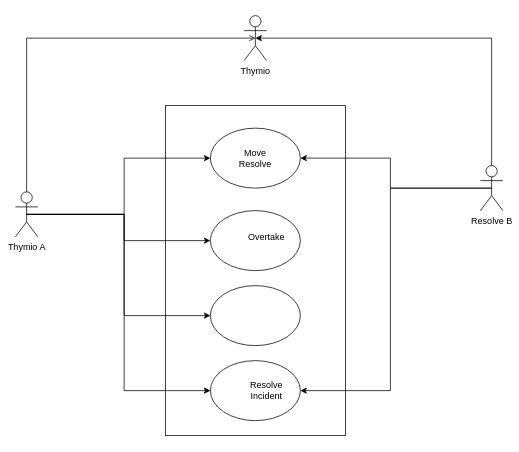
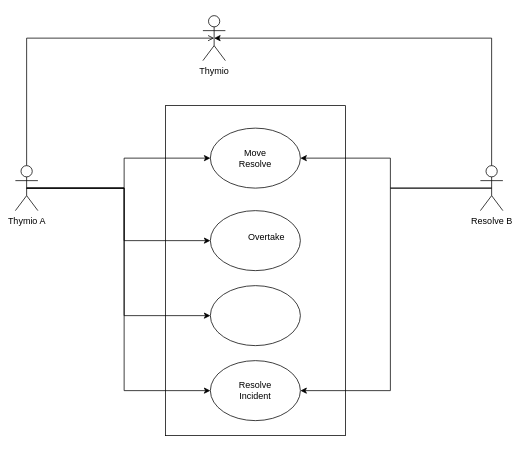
node "Thymio": moved (255, 38) -> (214, 38)
node "Thymio A": moved (27, 214) -> (27, 188)
node "Resolve Incident": moved (267, 390) -> (255, 390)
